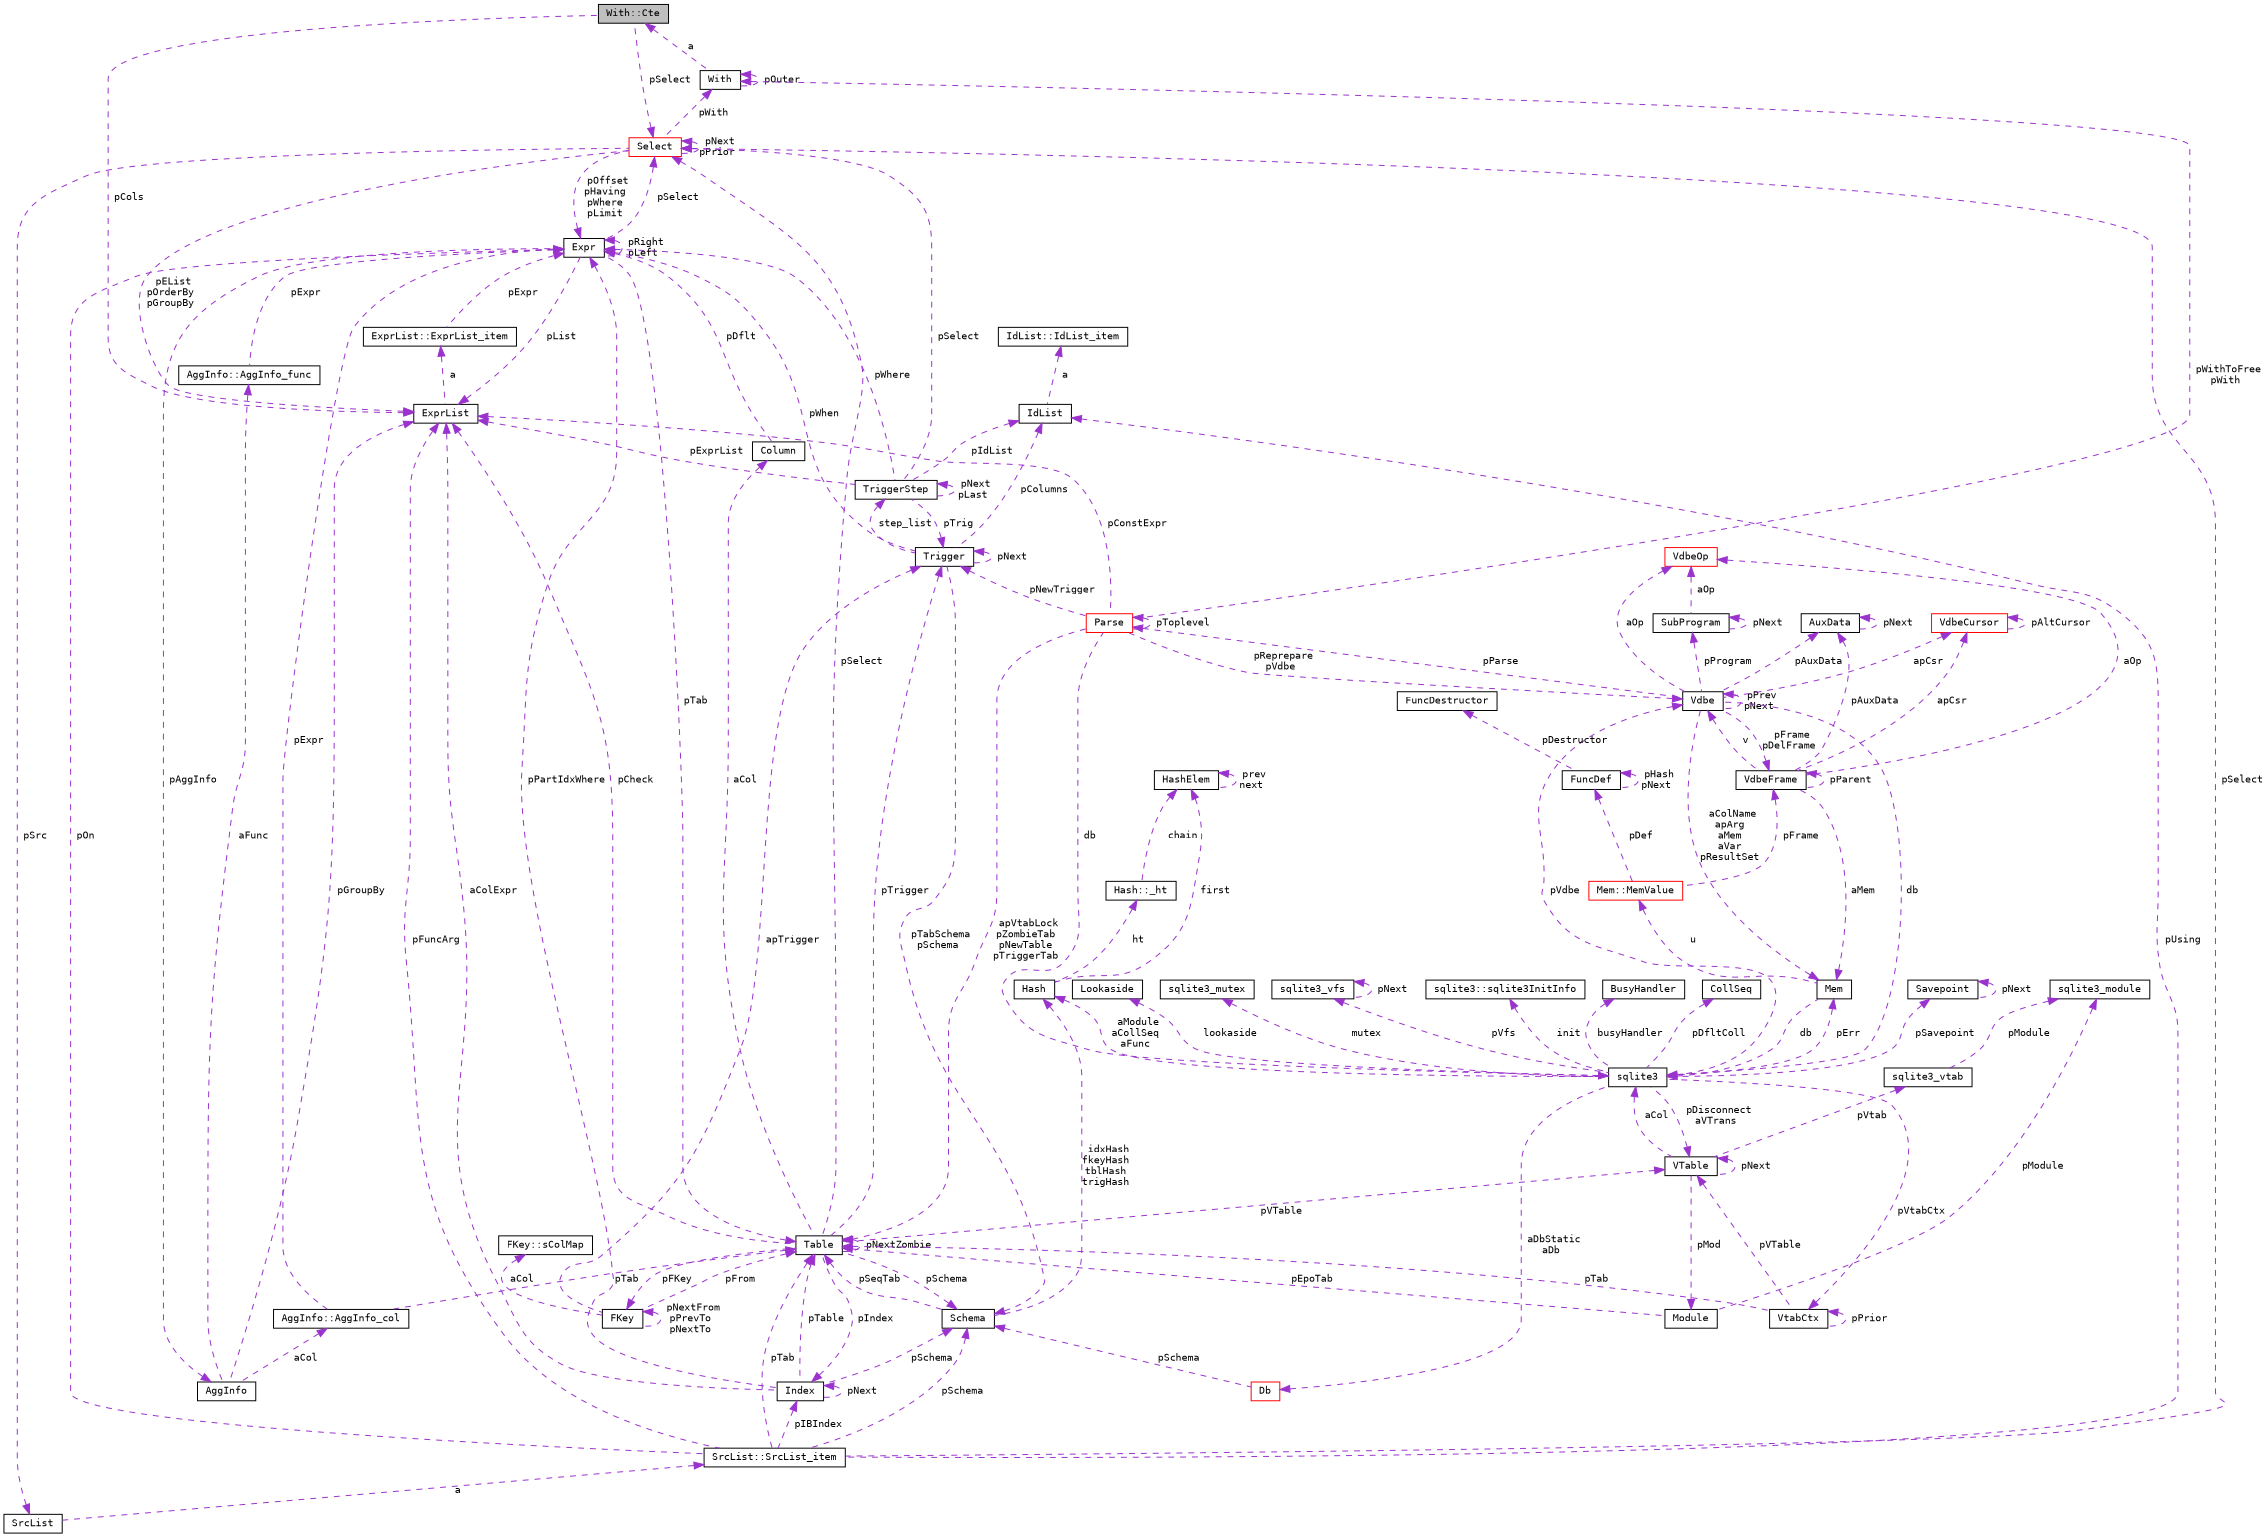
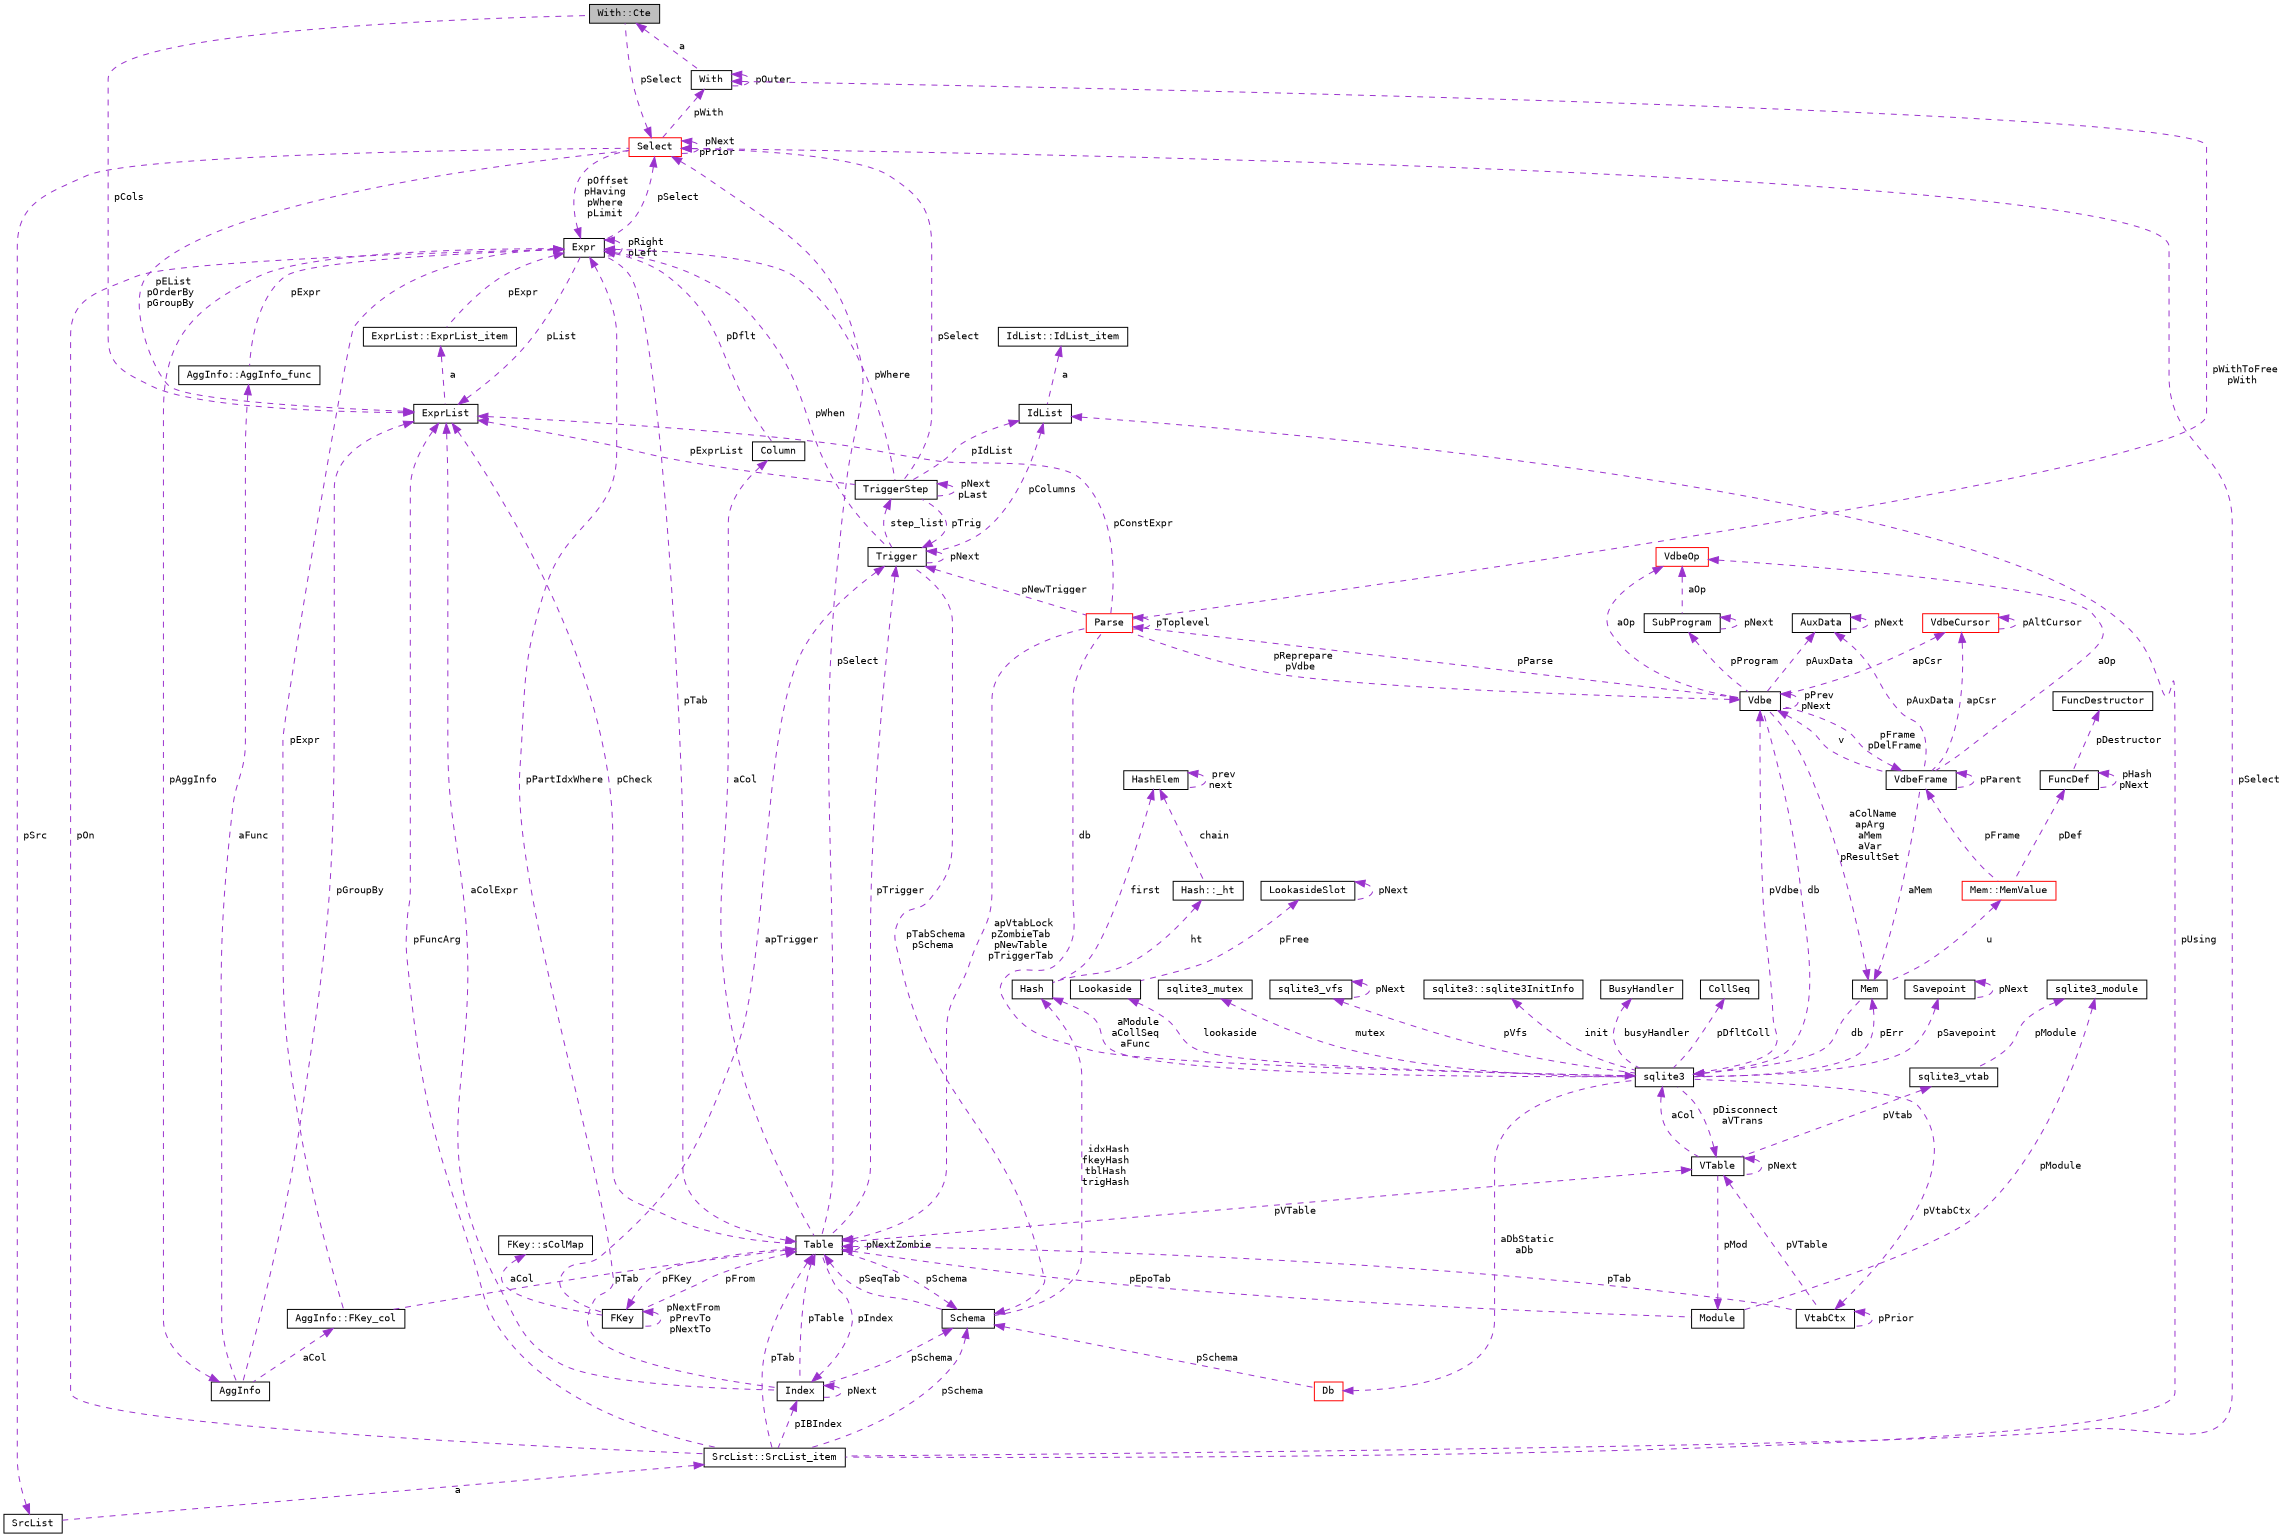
node "LookasideSlot": added
node "AggInfo::AggInfo_col": label "AggInfo::AggInfo_col" -> "AggInfo::FKey_col"
